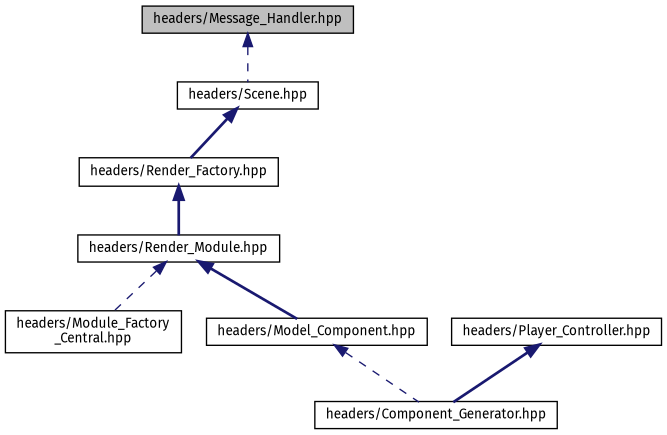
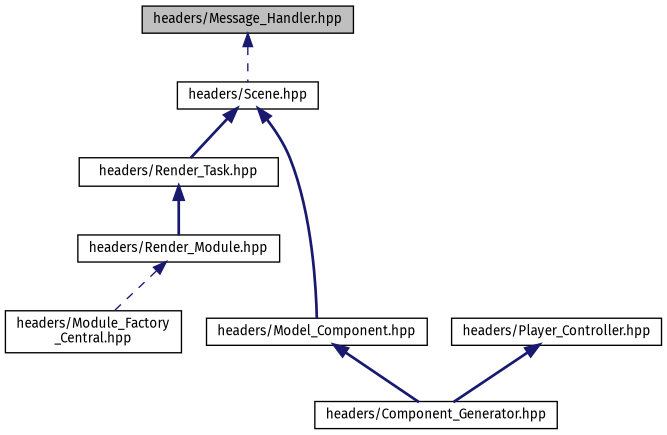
node "headers/Render_Factory.hpp": label "headers/Render_Factory.hpp" -> "headers/Render_Task.hpp"
edge "headers/Model_Component.hpp" -> "headers/Render_Module.hpp": now "headers/Model_Component.hpp" -> "headers/Scene.hpp"
edge "headers/Component_Generator.hpp" -> "headers/Model_Component.hpp": style dashed -> bold
